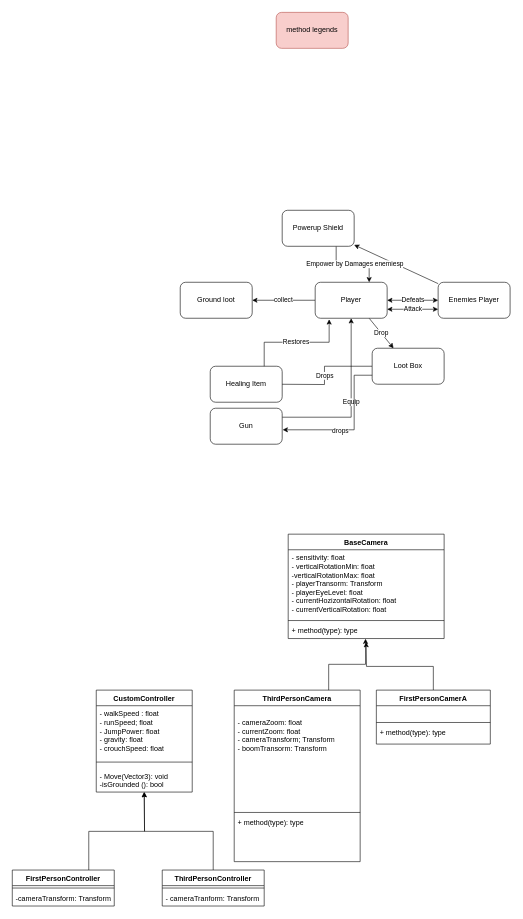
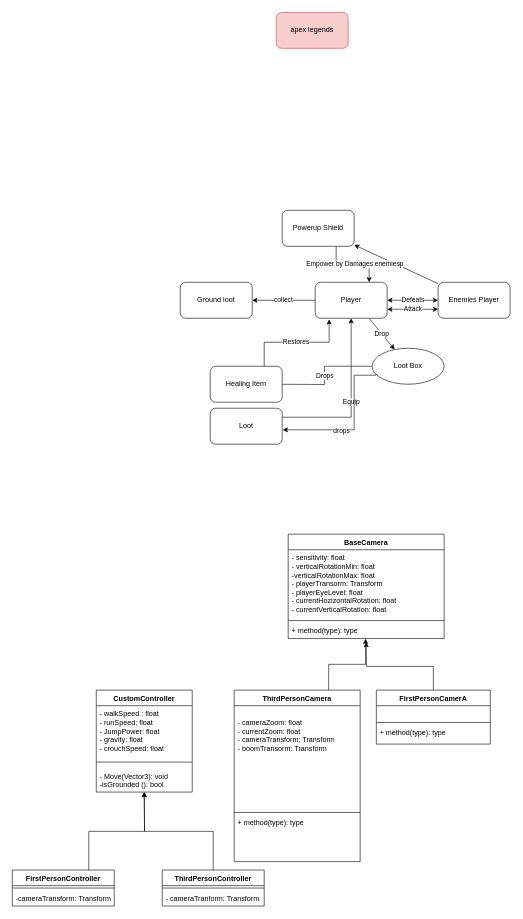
node "method legends": label "method legends" -> "apex legends"
node "Loot Box": shape rounded rectangle -> ellipse
node "Gun": label "Gun" -> "Loot"
